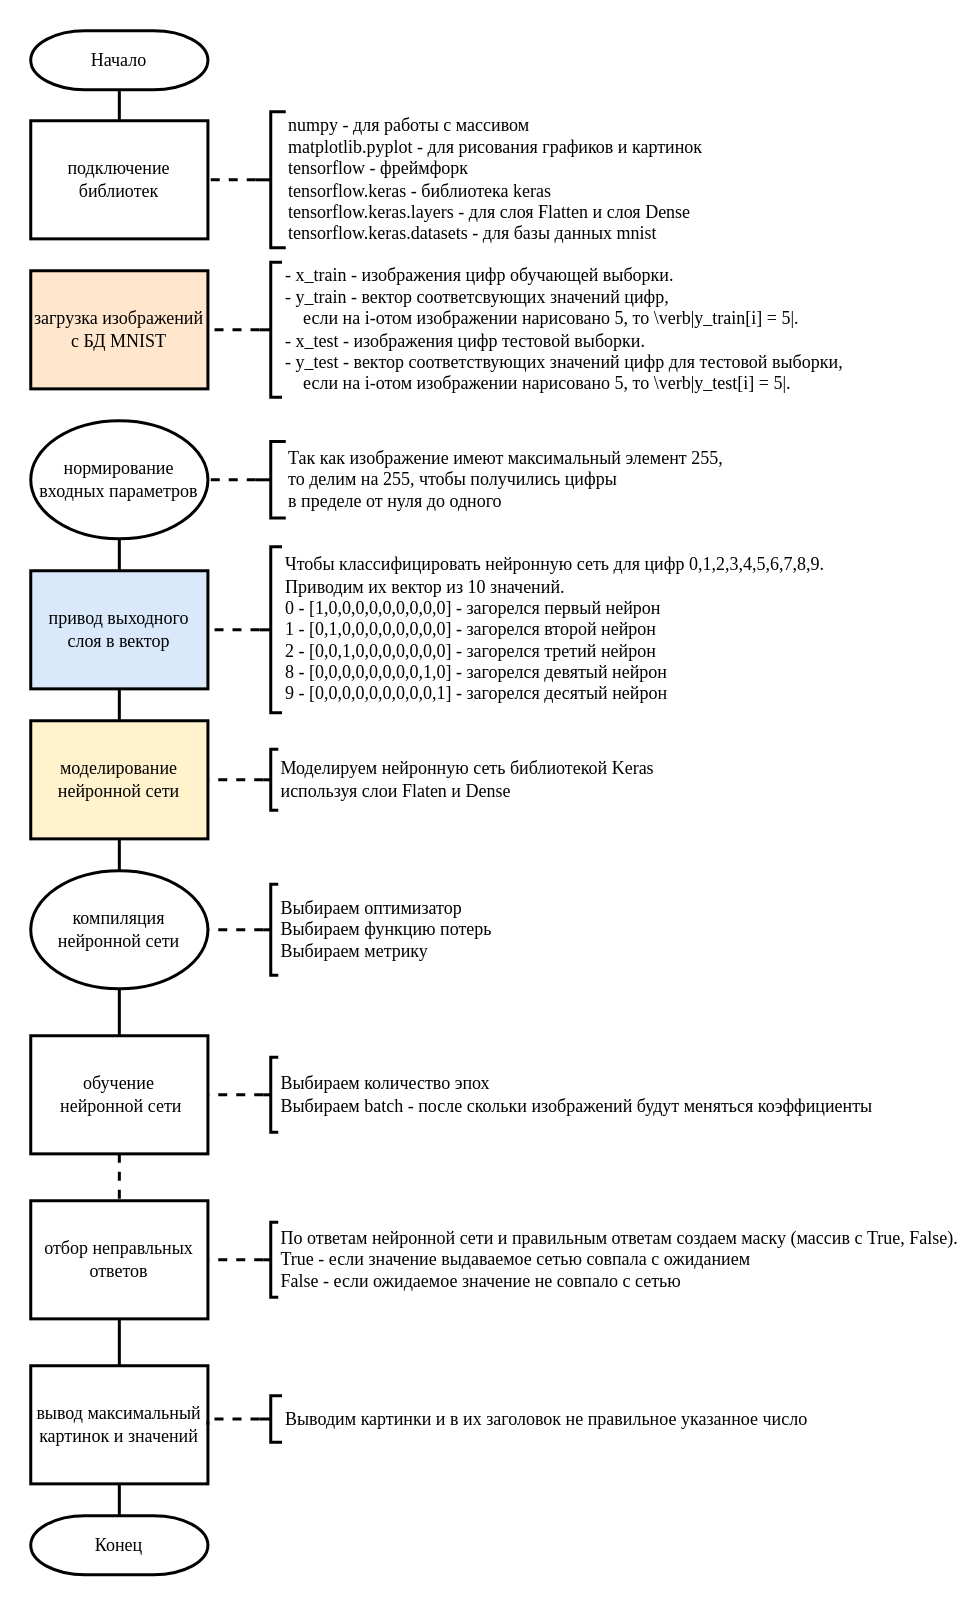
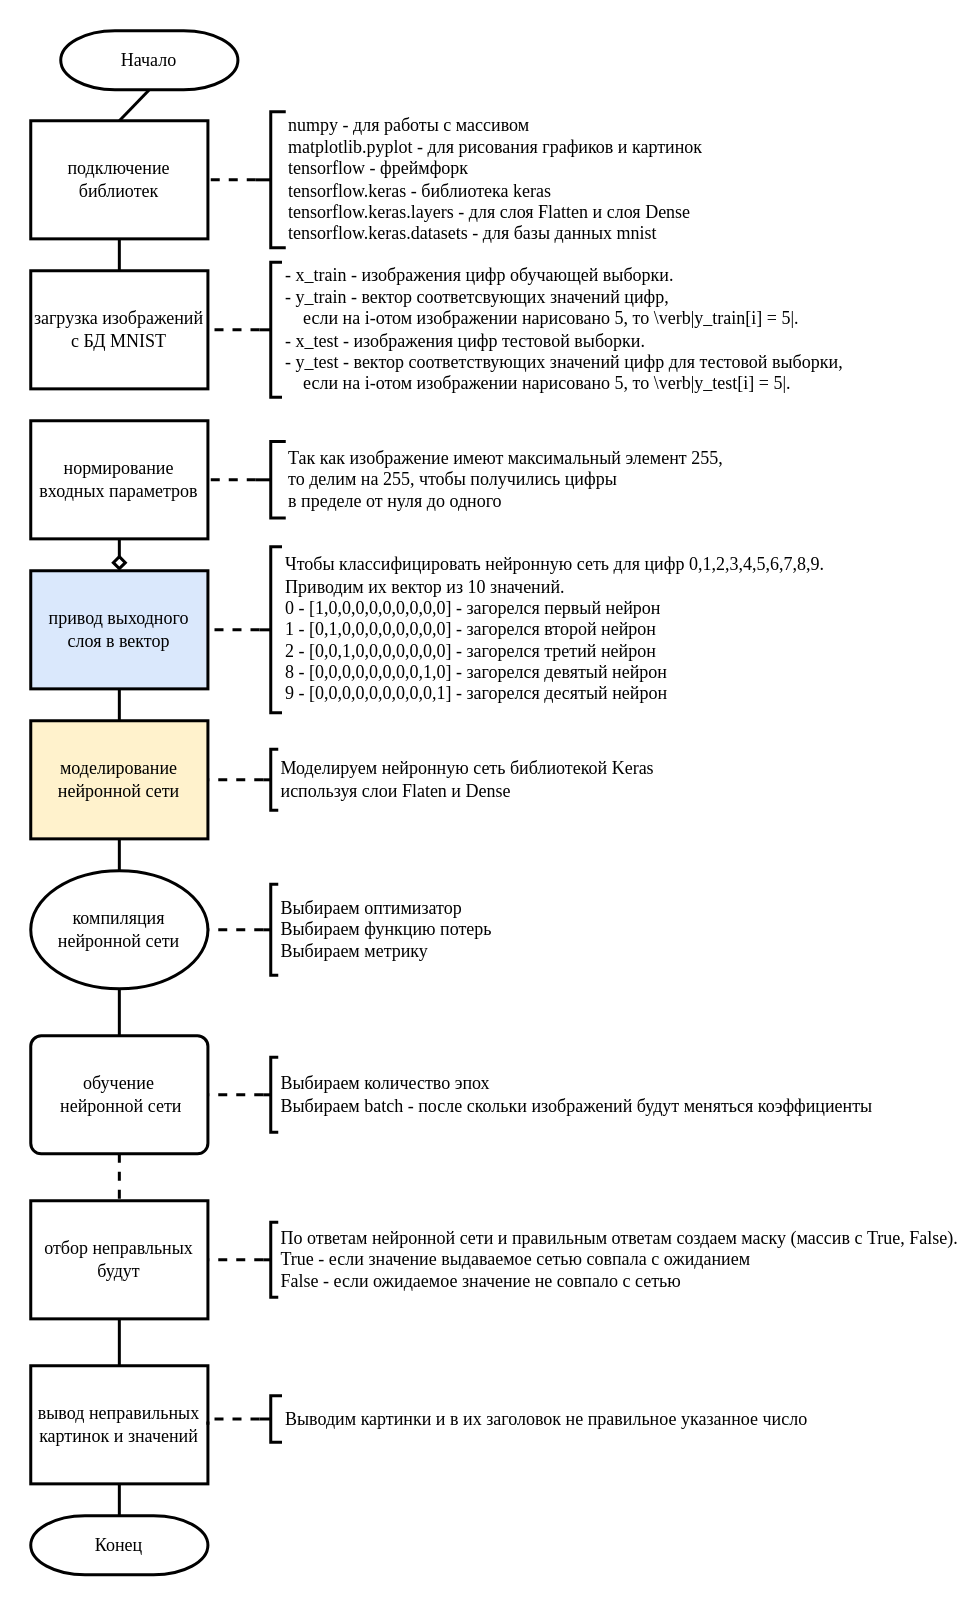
node "Начало": moved (119, 60) -> (149, 60)
edge "подключение библиотек" -- "загрузка изображений c БД MNIST": added
node "загрузка изображений c БД MNIST": fillcolor #ffe6cc -> #ffffff
node "нормирование входных параметров": shape ellipse -> rectangle
edge "нормирование входных параметров" -- "привод выходного слоя в вектор": arrowhead none -> diamond
node "обучение нейронной сети": shape rectangle -> rounded rectangle
node "отбор неправльных ответов": label "отбор неправльных ответов" -> "отбор неправльных будут"
node "вывод максимальный картинок и значений": label "вывод максимальный картинок и значений" -> "вывод неправильных картинок и значений"
